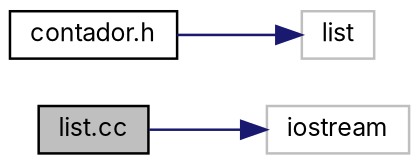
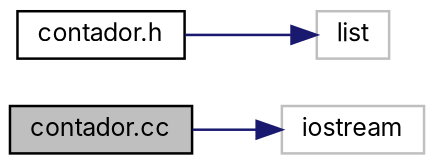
node "list.cc": label "list.cc" -> "contador.cc"
